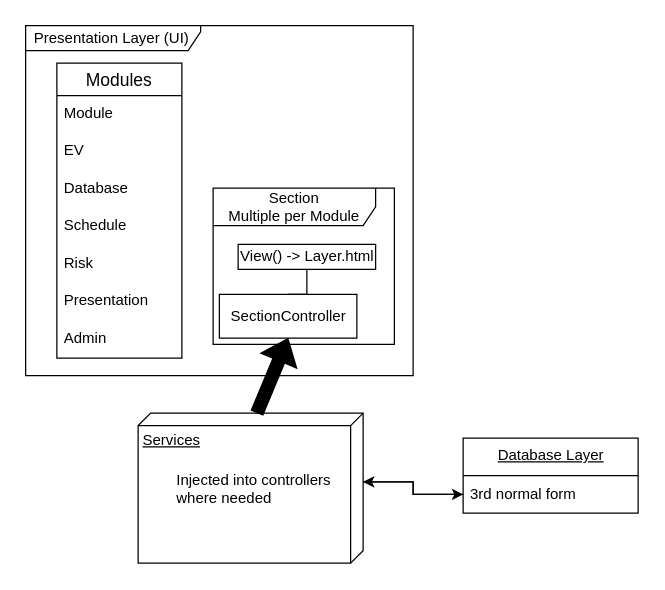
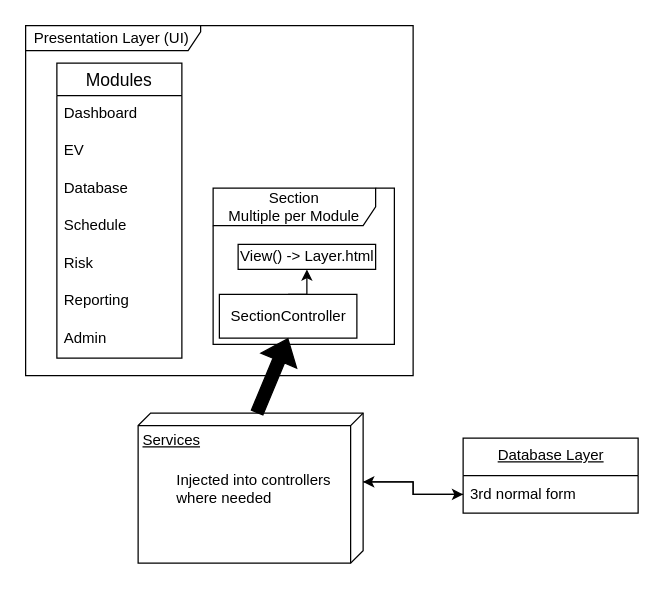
node "Module": label "Module" -> "Dashboard"
edge "View() -> Layer.html" -- "SectionController": arrowhead none -> classic
node "Presentation": label "Presentation" -> "Reporting"
